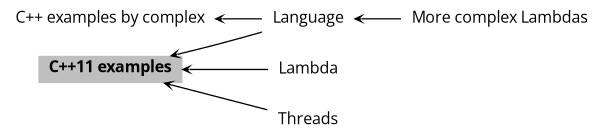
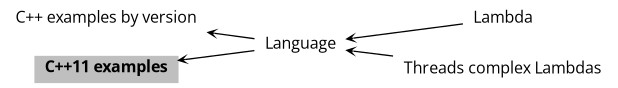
node "C++ examples by complex": label "C++ examples by complex" -> "C++ examples by version"
node "More complex Lambdas": label "More complex Lambdas" -> "Threads complex Lambdas"
edge "Lambda" -> "C++11 examples": now "Lambda" -> "Language"
node "Threads": removed
